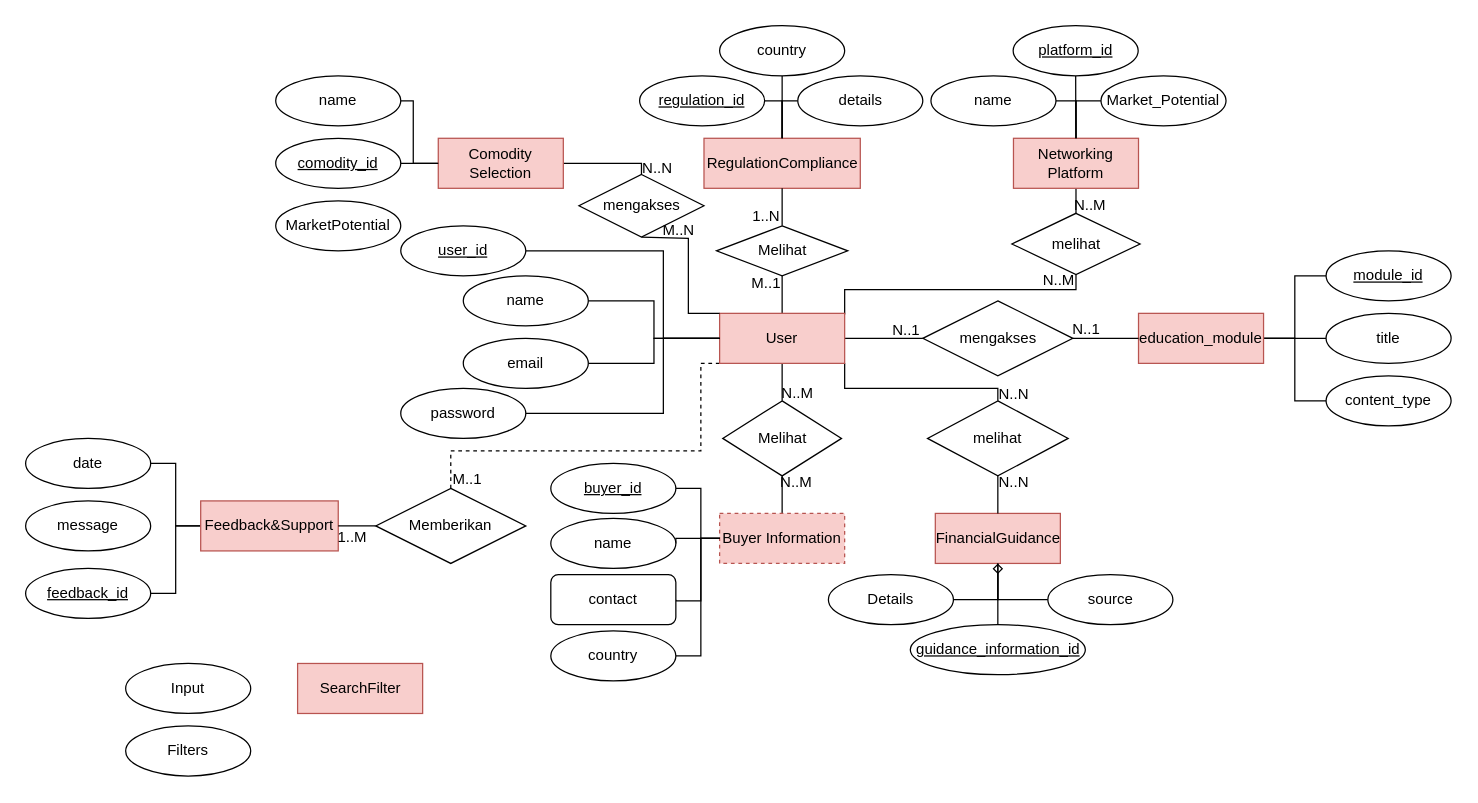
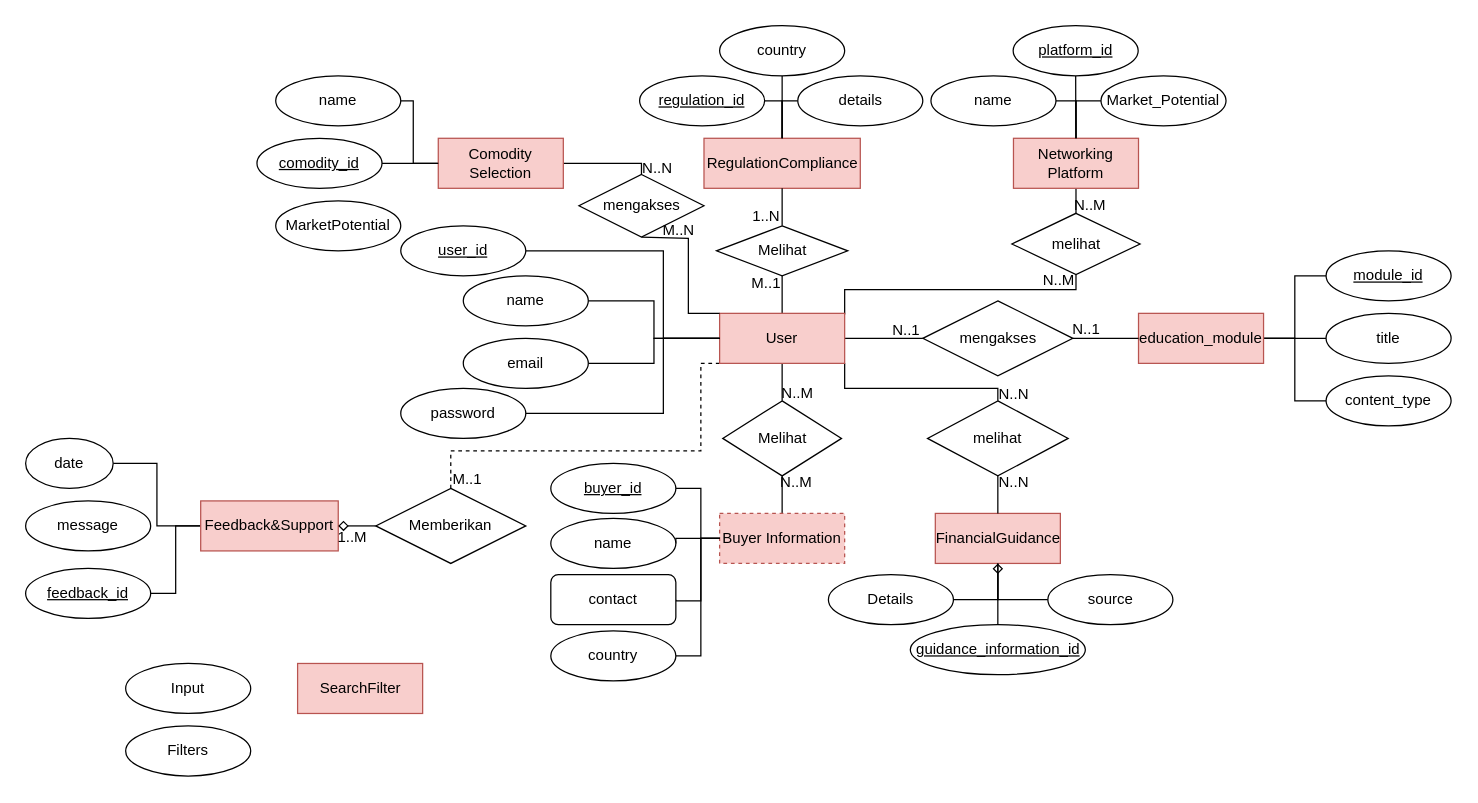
node "comodity_id": moved (338, 163) -> (319, 163)
node "date": size 125x50 -> 88x50
edge "Feedback&Support" -- "Memberikan": arrowhead none -> diamond
